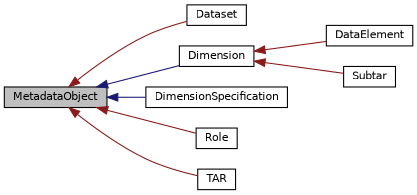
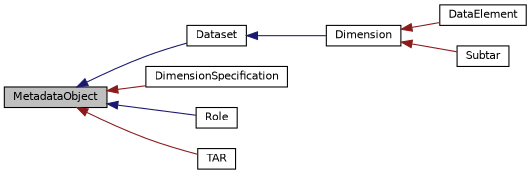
edge "Dataset" -> "MetadataObject": color firebrick4 -> midnightblue
edge "Dimension" -> "MetadataObject": now "Dimension" -> "Dataset"
edge "DimensionSpecification" -> "MetadataObject": color midnightblue -> firebrick4
edge "Role" -> "MetadataObject": color firebrick4 -> midnightblue
